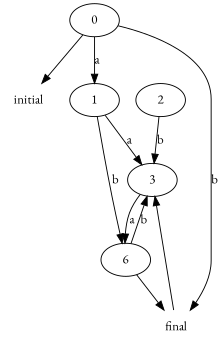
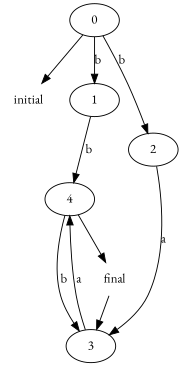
edge "0" -> "1": label "a" -> "b"
edge "1" -> "3": removed, label "a"
edge "0" -> "final": now "0" -> "2"
edge "2" -> "3": label "b" -> "a"
node "6": label "6" -> "4"
